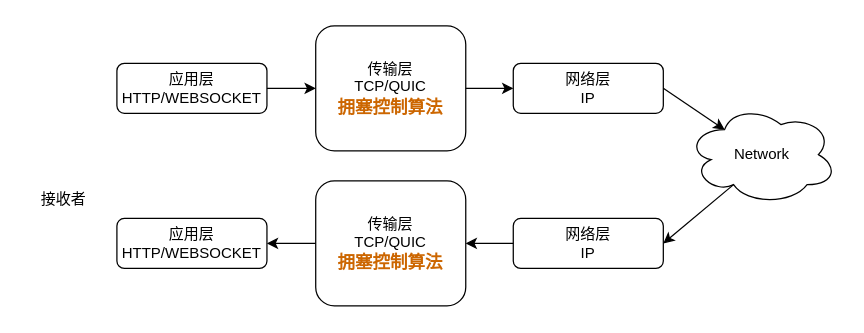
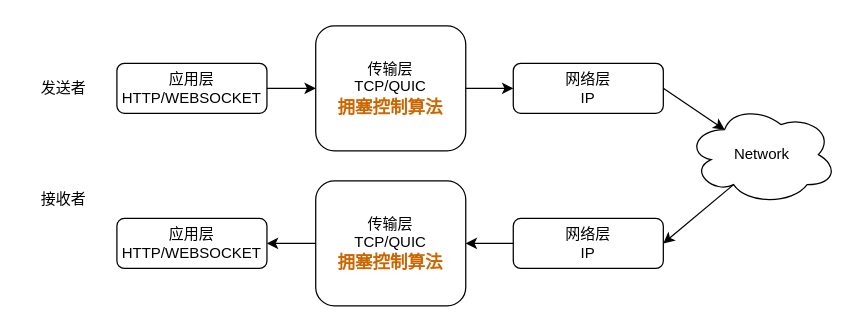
node "发送者": added
